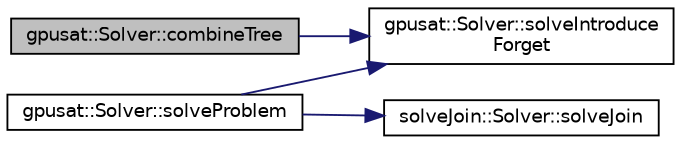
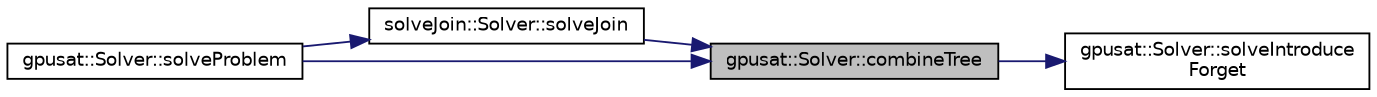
edge "solveJoin::Solver::solveJoin" -> "gpusat::Solver::combineTree": added
edge "gpusat::Solver::solveProblem" -> "gpusat::Solver::solveIntroduce Forget": now "gpusat::Solver::solveProblem" -> "gpusat::Solver::combineTree"
